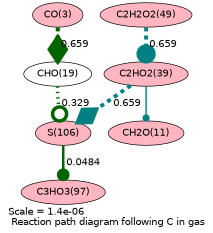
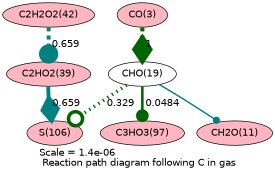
node "C2H2O2(49)": label "C2H2O2(49)" -> "C2H2O2(42)"
edge "CO(3)" -> "CHO(19)": label " 0.659" -> " 1"
edge "C2HO2(39)" -> "S(106)": style dashed -> bold
edge "C2HO2(39)" -> "CH2O(11)": now "CHO(19)" -> "CH2O(11)"
edge "S(106)" -> "C3HO3(97)": now "CHO(19)" -> "C3HO3(97)"
